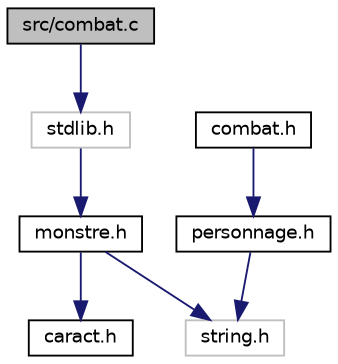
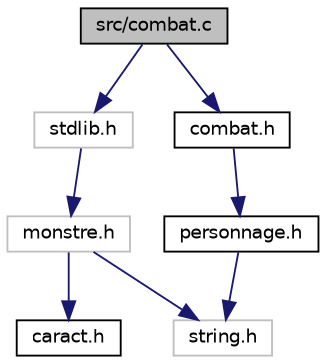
edge "src/combat.c" -> "combat.h": added
node "monstre.h": color black -> grey75
